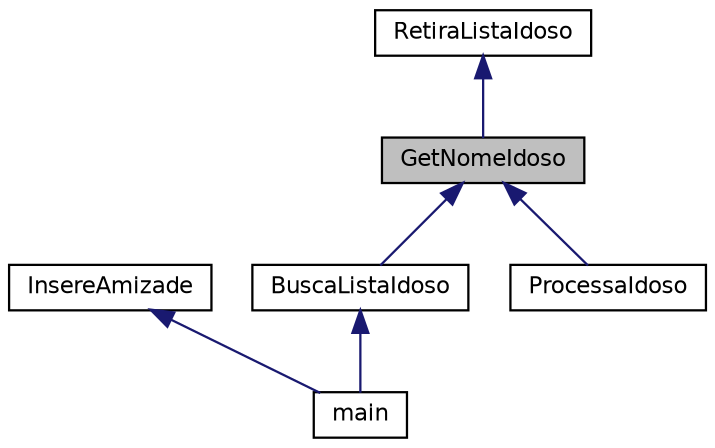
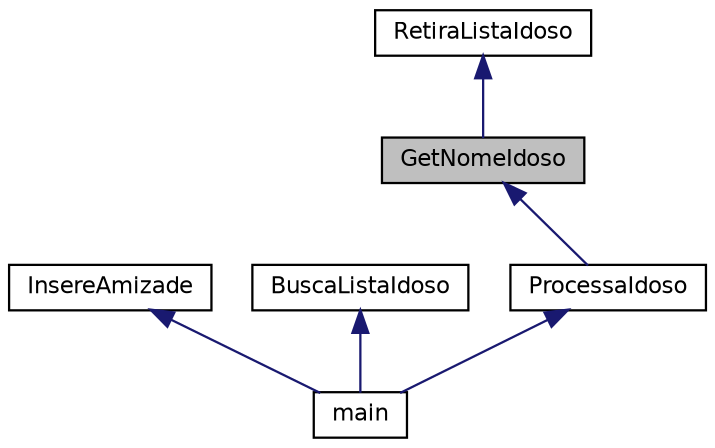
edge "BuscaListaIdoso" -> "GetNomeIdoso": removed
edge "main" -> "ProcessaIdoso": added
